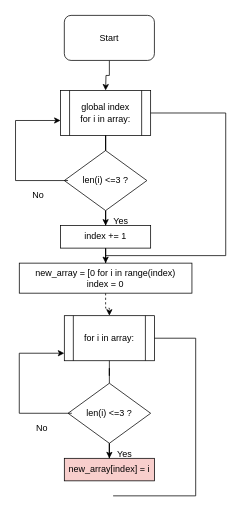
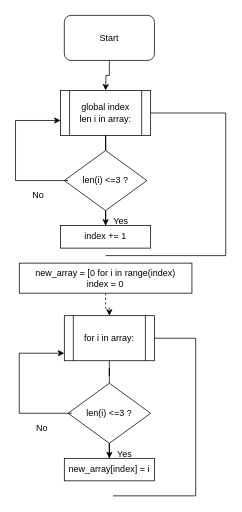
node "global index for i in array:": label "global index for i in array:" -> "global index len i in array:"
edge "index += 1" -> "new_array = [0 for i in range(index) index = 0": removed
node "new_array[index] = i": fillcolor #f8cecc -> #ffffff
